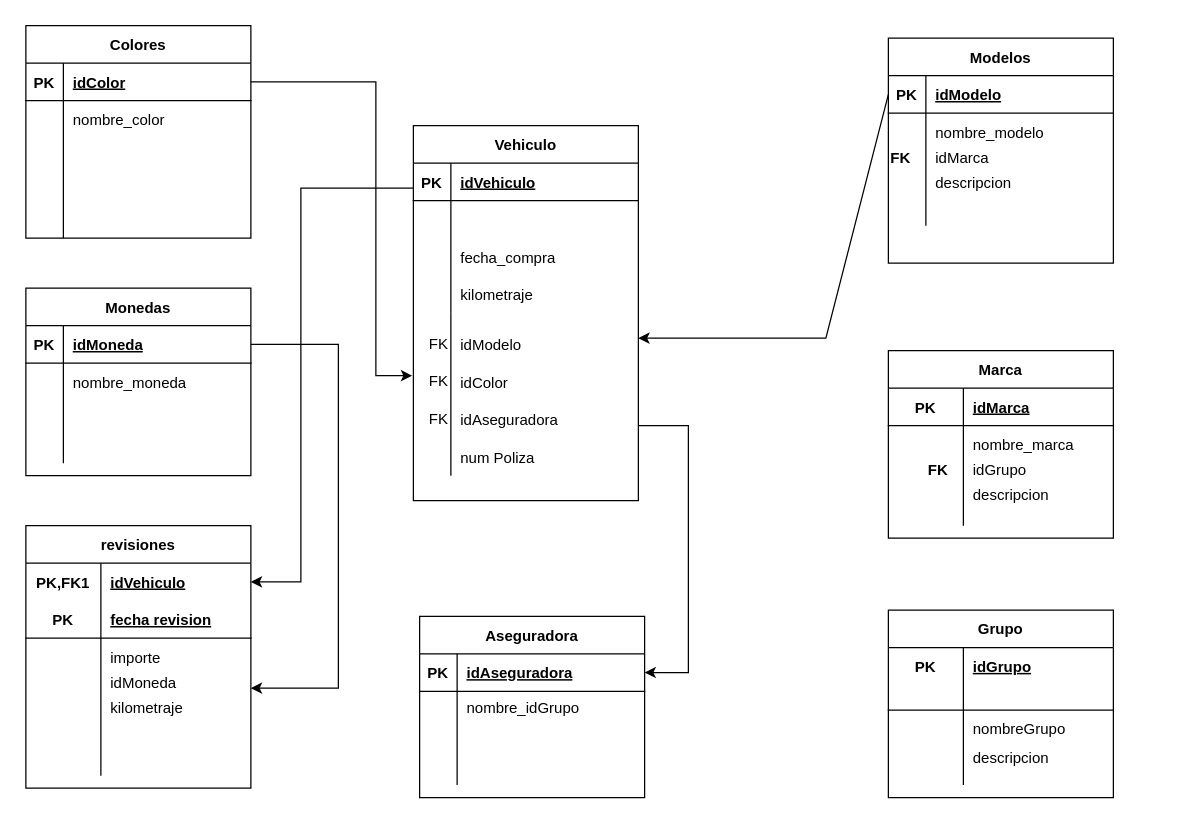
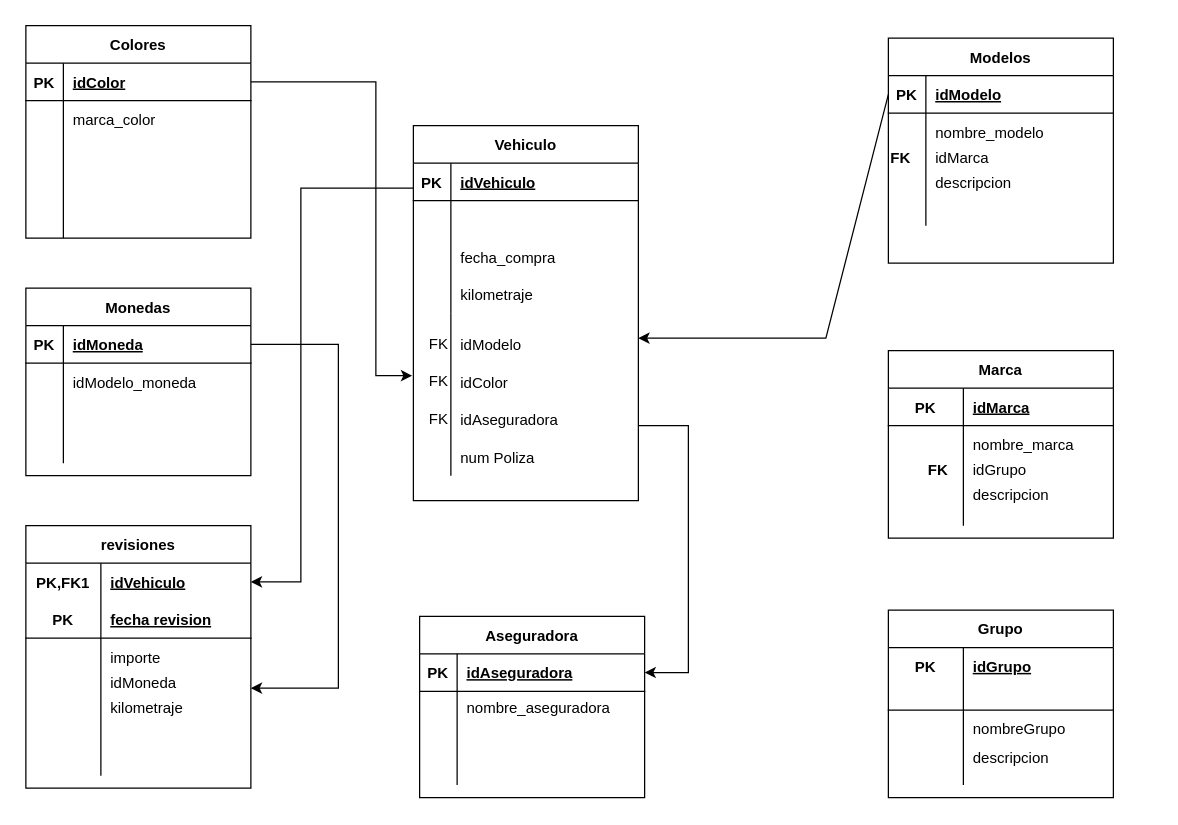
node "nombre_color": label "nombre_color" -> "marca_color"
node "nombre_moneda": label "nombre_moneda" -> "idModelo_moneda"
node "nombre_idGrupo": label "nombre_idGrupo" -> "nombre_aseguradora"
